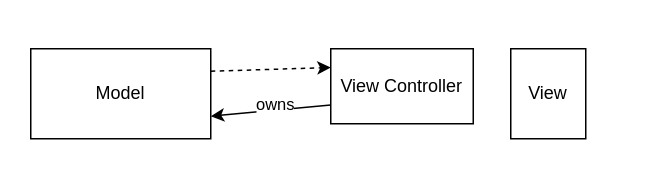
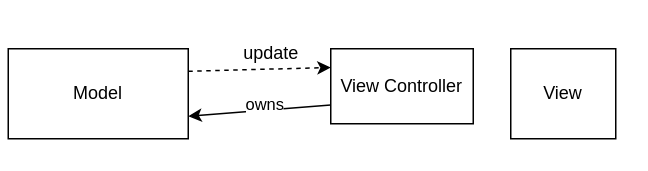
node "update": added
node "Model": moved (121, 94) -> (98, 94)
node "View": size 75x90 -> 105x90
